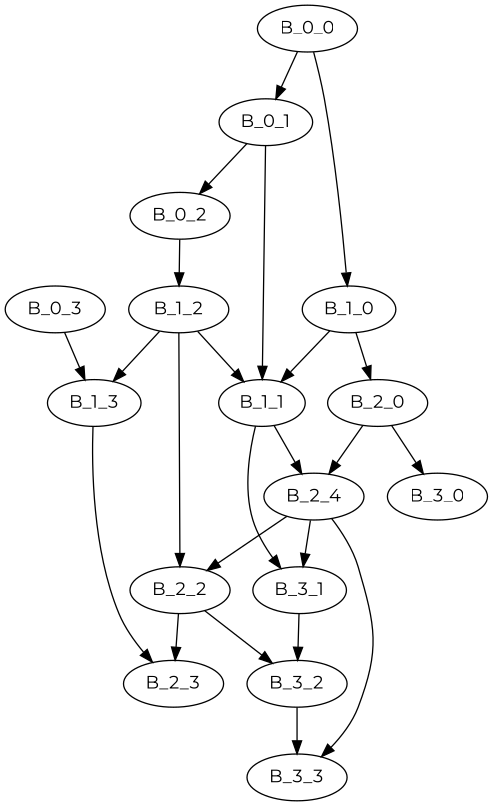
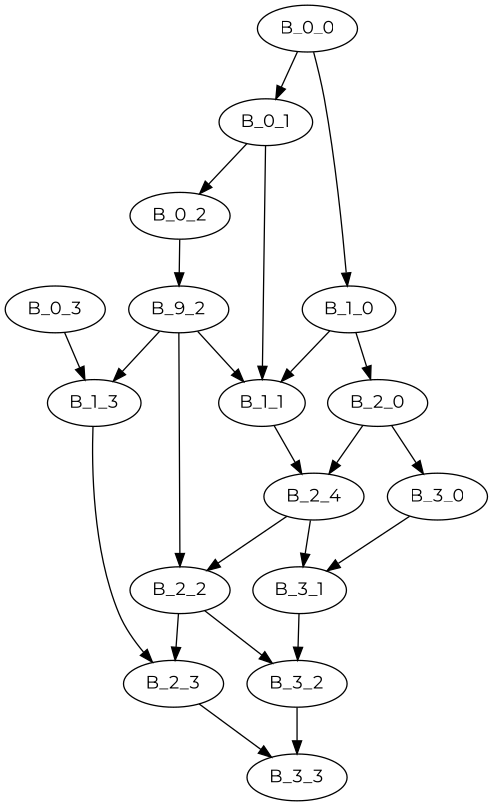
node "B_1_2": label "B_1_2" -> "B_9_2"
edge "B_1_1" -> "B_3_1": now "B_3_0" -> "B_3_1"
edge "B_2_4" -> "B_3_3": now "B_2_3" -> "B_3_3"
